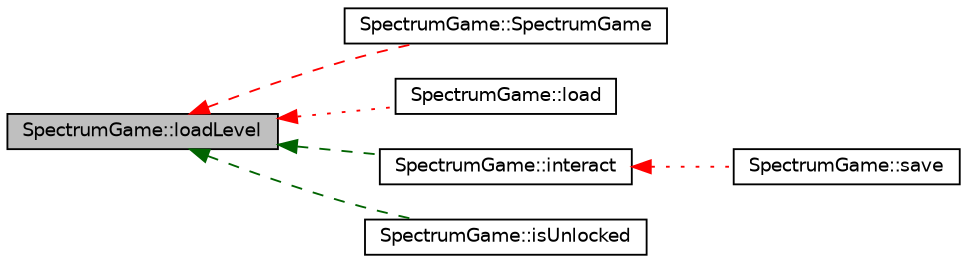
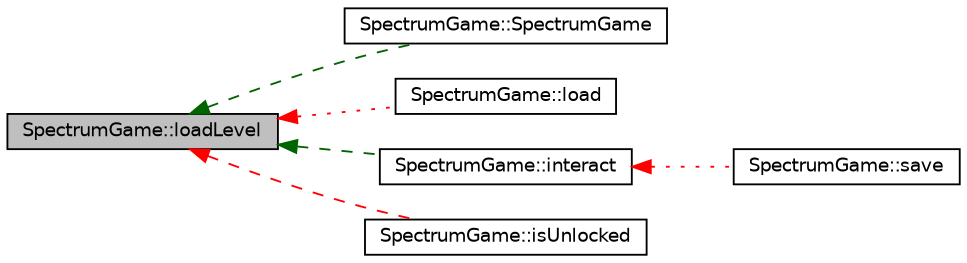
edge "SpectrumGame::SpectrumGame" -> "SpectrumGame::loadLevel": color red -> darkgreen
edge "SpectrumGame::isUnlocked" -> "SpectrumGame::loadLevel": color darkgreen -> red
